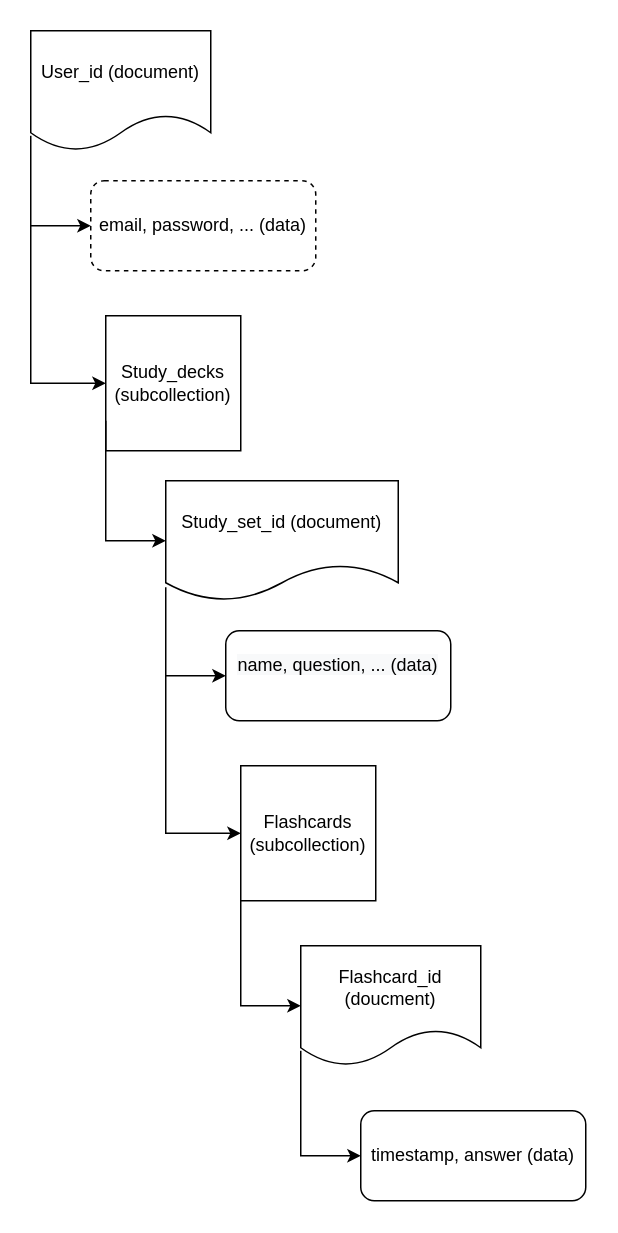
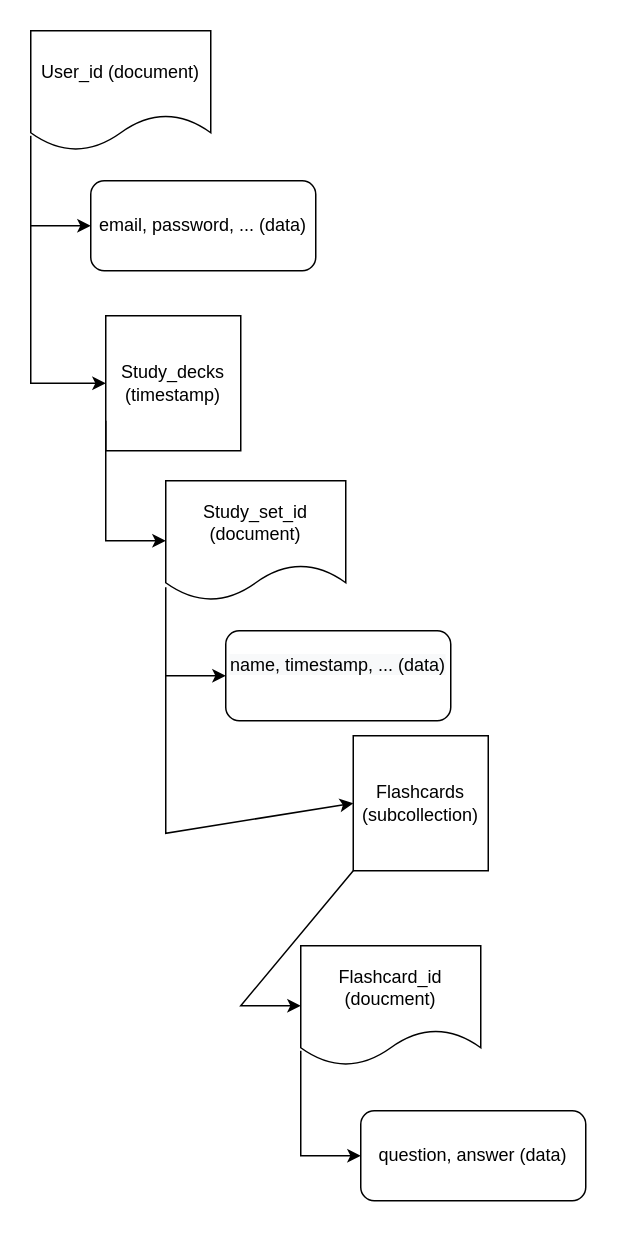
node "email, password, ... (data)": style dashed -> solid
node "Study_decks (subcollection)": label "Study_decks (subcollection)" -> "Study_decks (timestamp)"
node "Study_set_id (document)": size 233x120 -> 180x120
node "name, question, ... (data)": label "name, question, ... (data)" -> "name, timestamp, ... (data)"
node "Flashcards (subcollection)": moved (308, 833) -> (421, 803)
node "timestamp, answer (data)": label "timestamp, answer (data)" -> "question, answer (data)"
